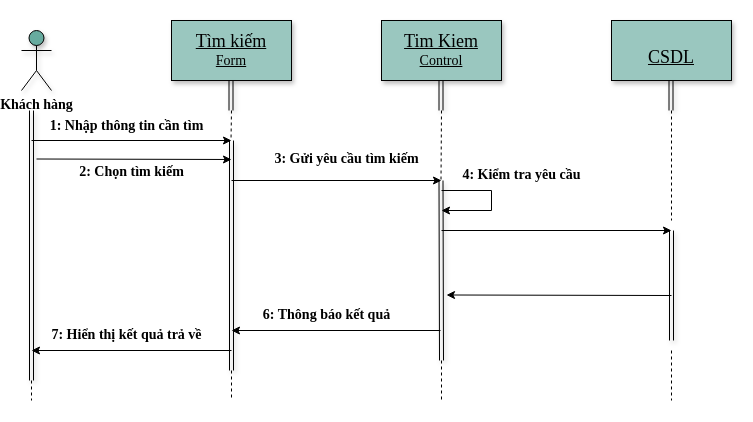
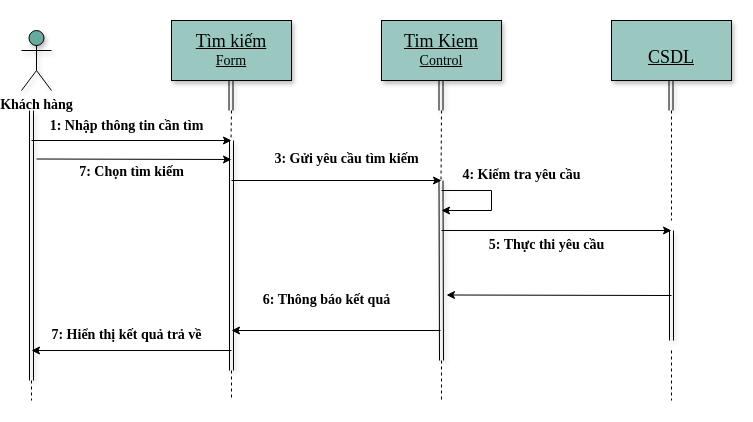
node "2: Chọn tìm kiếm": label "2: Chọn tìm kiếm" -> "7: Chọn tìm kiếm"
node "5: Thực thi yêu cầu": added
node "6: Thông báo kết quả": moved (327, 316) -> (327, 301)
